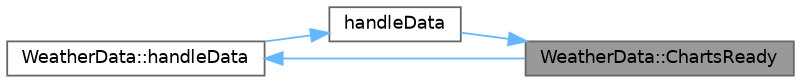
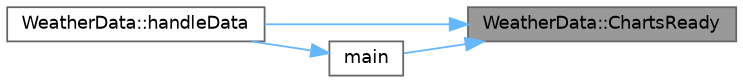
node "handleData": label "handleData" -> "main"
edge "WeatherData::ChartsReady" -> "WeatherData::handleData": reversed
